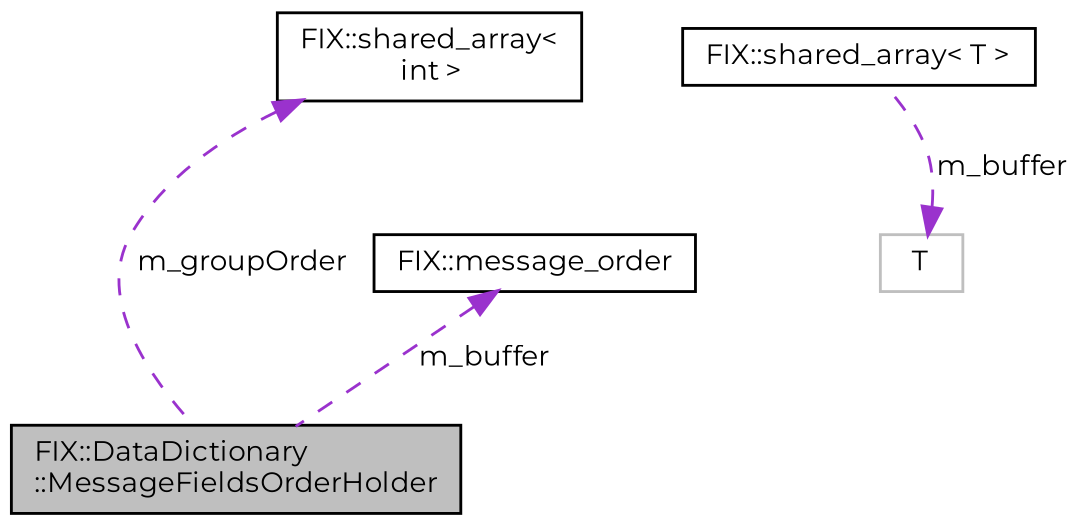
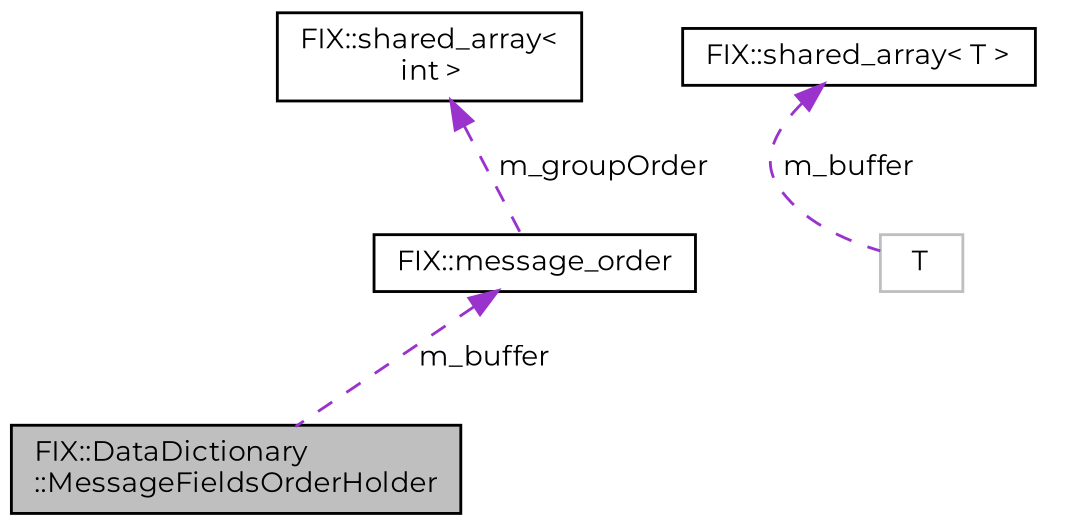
edge "FIX::shared_array< T >" -> "T": reversed
edge "FIX::DataDictionary ::MessageFieldsOrderHolder" -> "FIX::shared_array< int >": now "FIX::message_order" -> "FIX::shared_array< int >"
